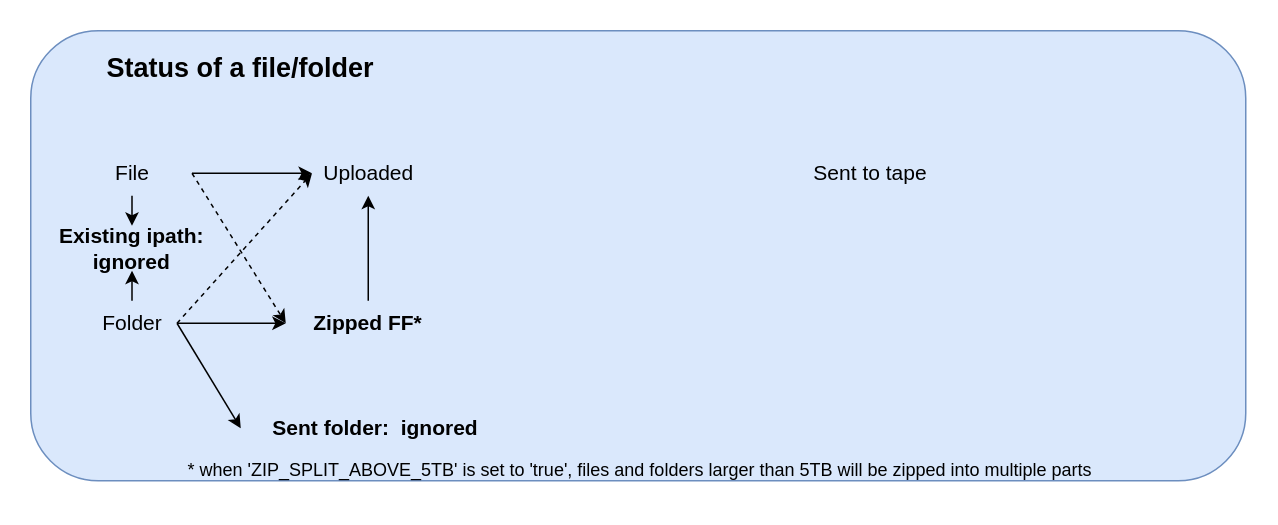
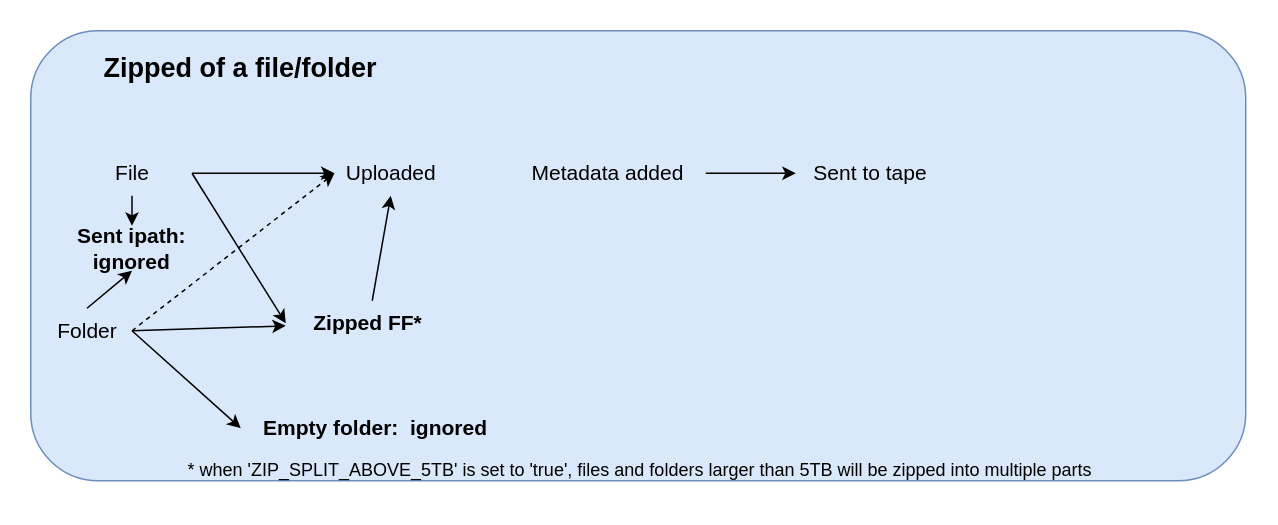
node "Status of a file/folder": label "Status of a file/folder" -> "Zipped of a file/folder"
node "Uploaded": moved (368, 173) -> (391, 173)
node "Metadata added": added
edge "Metadata added" -> "Sent to tape": added
edge "File" -> "Zipped FF*": style dashed -> solid
node "Existing ipath: ignored": label "Existing ipath: ignored" -> "Sent ipath: ignored"
node "Folder": moved (132, 323) -> (87, 331)
node "Sent folder: ignored": label "Sent folder: ignored" -> "Empty folder: ignored"
